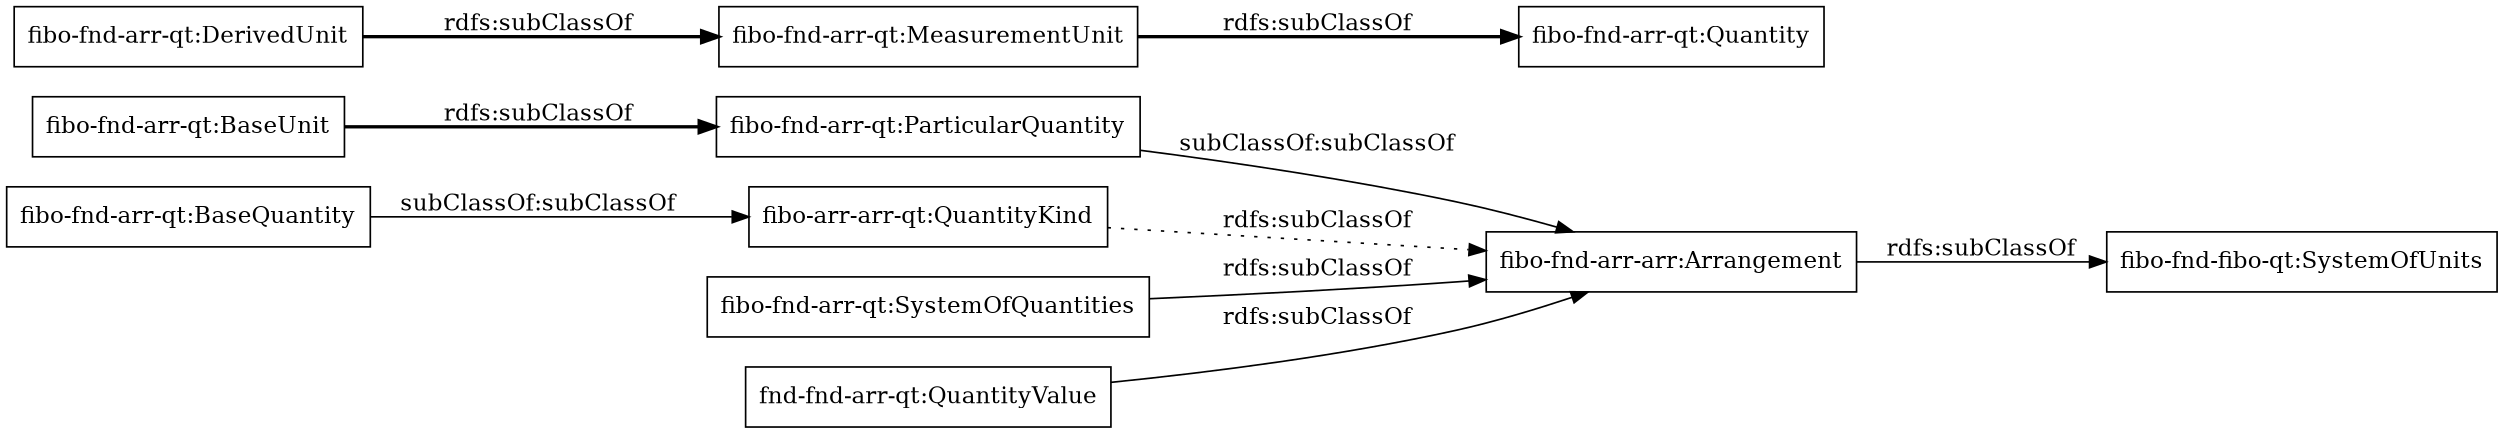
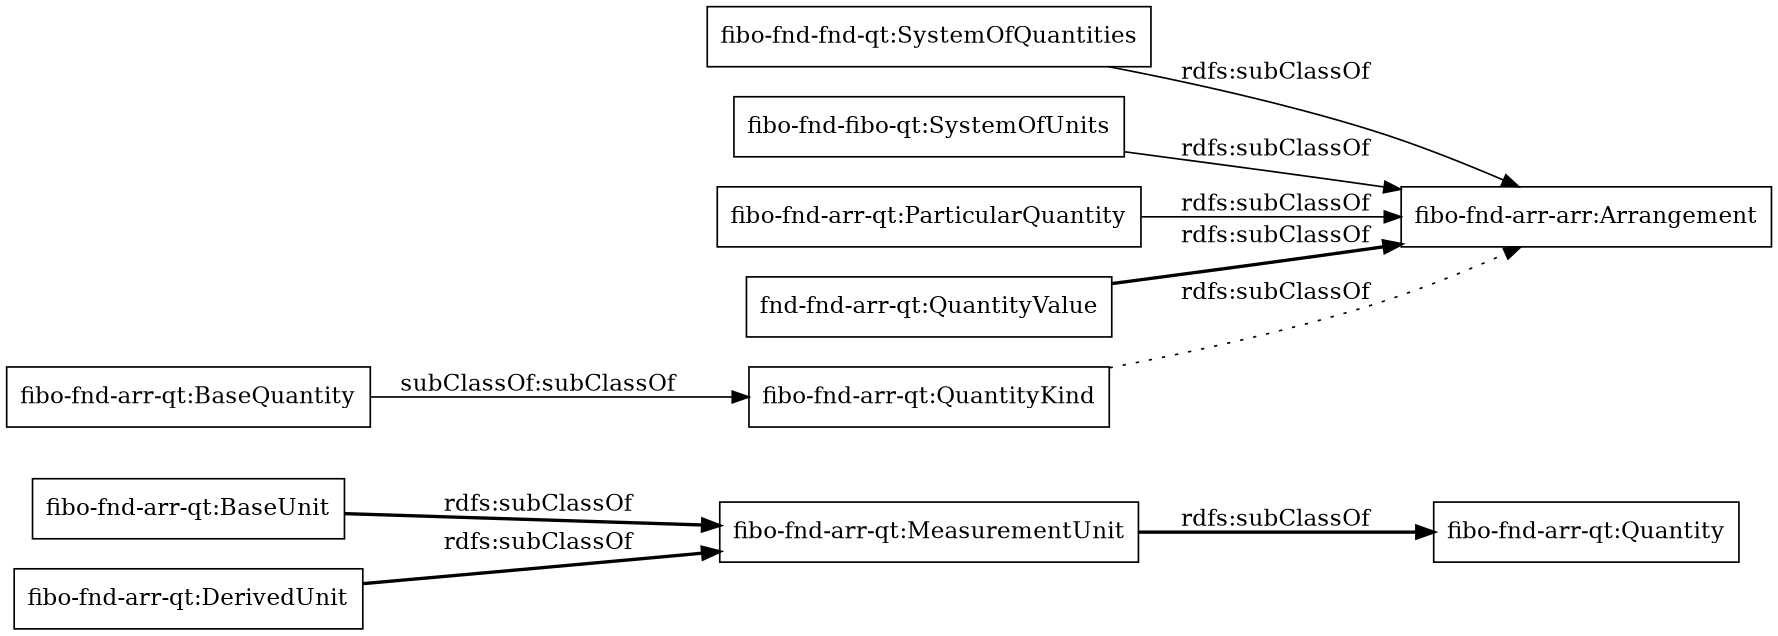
edge "fibo-fnd-arr-qt:BaseUnit" -> "fibo-fnd-arr-qt:ParticularQuantity": now "fibo-fnd-arr-qt:BaseUnit" -> "fibo-fnd-arr-qt:MeasurementUnit"
edge "fibo-fnd-arr-qt:ParticularQuantity" -> "fibo-fnd-arr-arr:Arrangement": label "subClassOf:subClassOf" -> "rdfs:subClassOf"
node "fibo-arr-arr-qt:QuantityKind": label "fibo-arr-arr-qt:QuantityKind" -> "fibo-fnd-arr-qt:QuantityKind"
edge "fibo-fnd-arr-arr:Arrangement" -> "fibo-fnd-fibo-qt:SystemOfUnits": reversed
node "fibo-fnd-arr-qt:SystemOfQuantities": label "fibo-fnd-arr-qt:SystemOfQuantities" -> "fibo-fnd-fnd-qt:SystemOfQuantities"
edge "fnd-fnd-arr-qt:QuantityValue" -> "fibo-fnd-arr-arr:Arrangement": style solid -> bold
